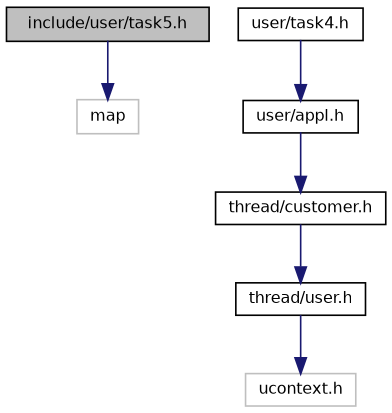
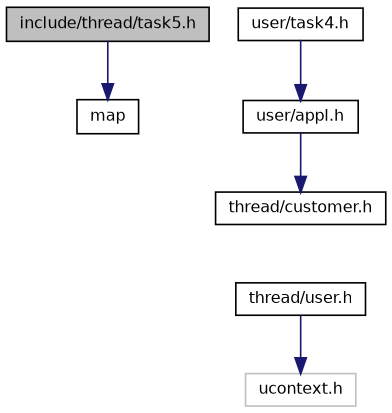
node "include/user/task5.h": label "include/user/task5.h" -> "include/thread/task5.h"
node "map": color grey75 -> black
edge "thread/customer.h" -> "thread/user.h": removed
